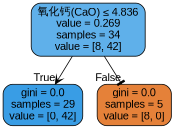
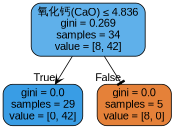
node "氧化钙(CaO) ≤ 4.836": text "value = 0.269" -> "gini = 0.269"
